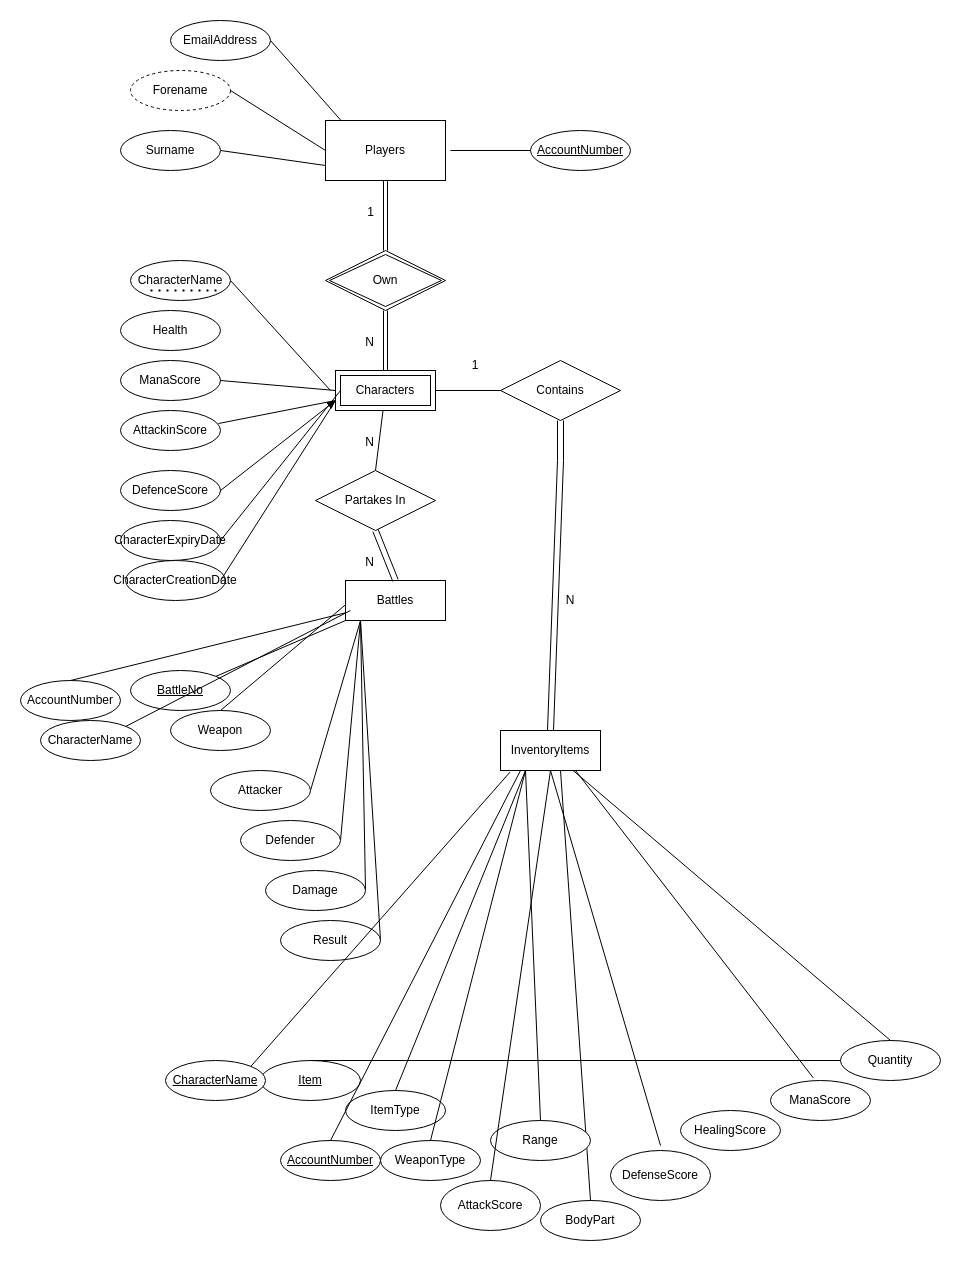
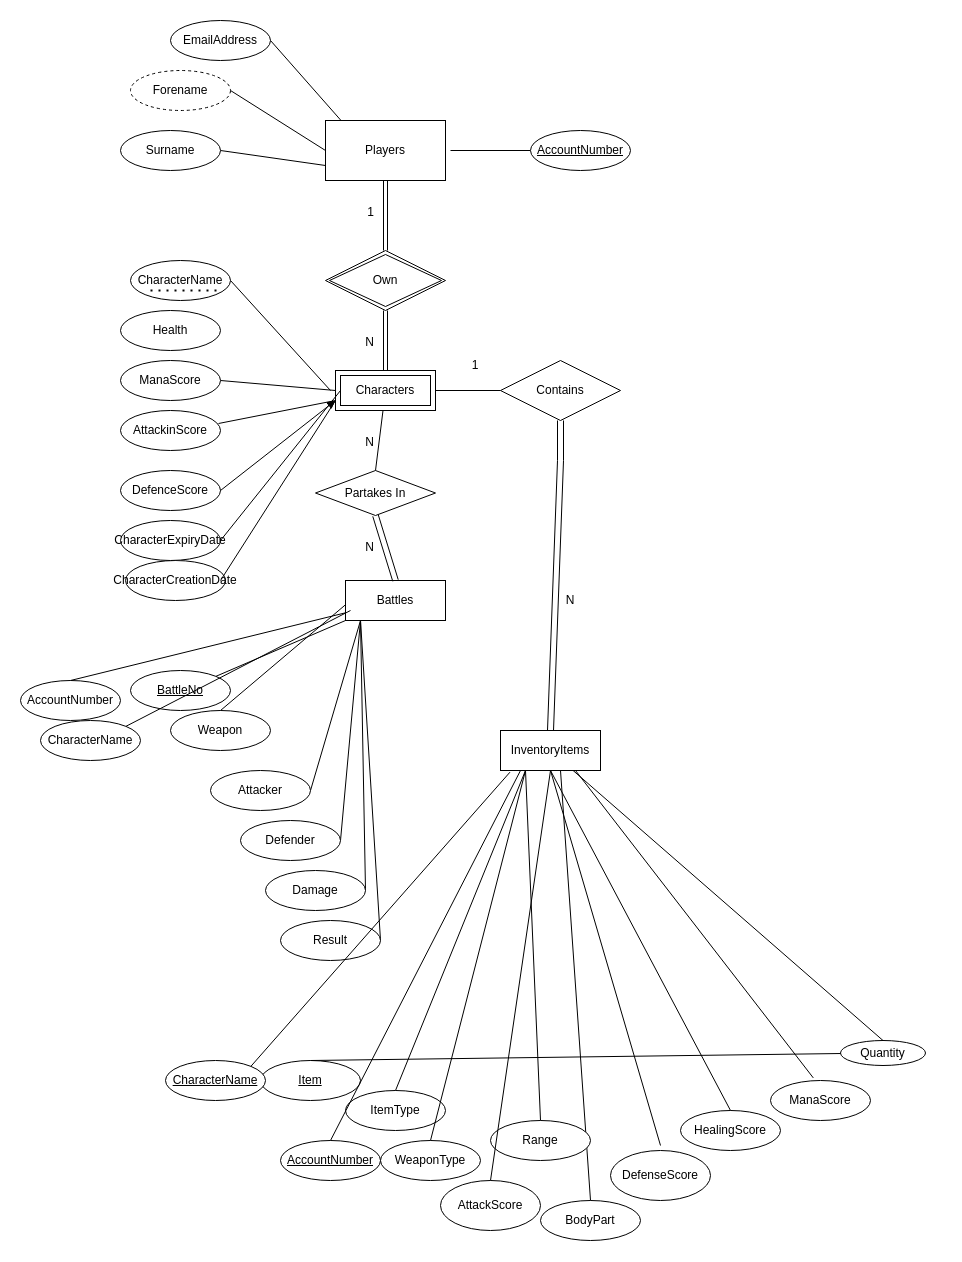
node "Partakes In": size 120x60 -> 120x45
edge "InventoryItems" -- "HealingScore": added
node "Quantity": size 100x40 -> 85x25
